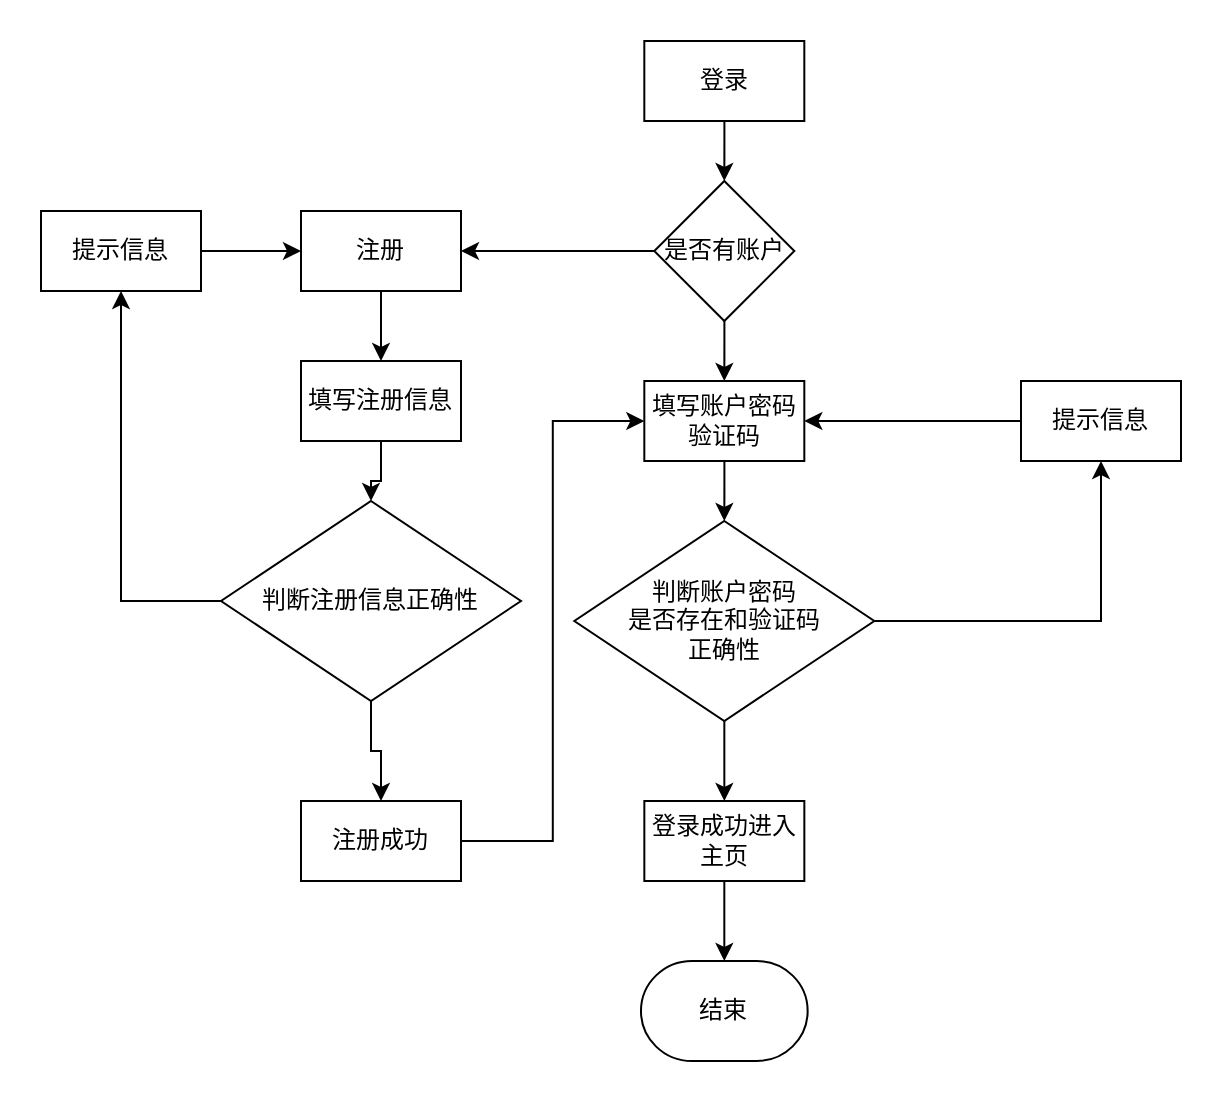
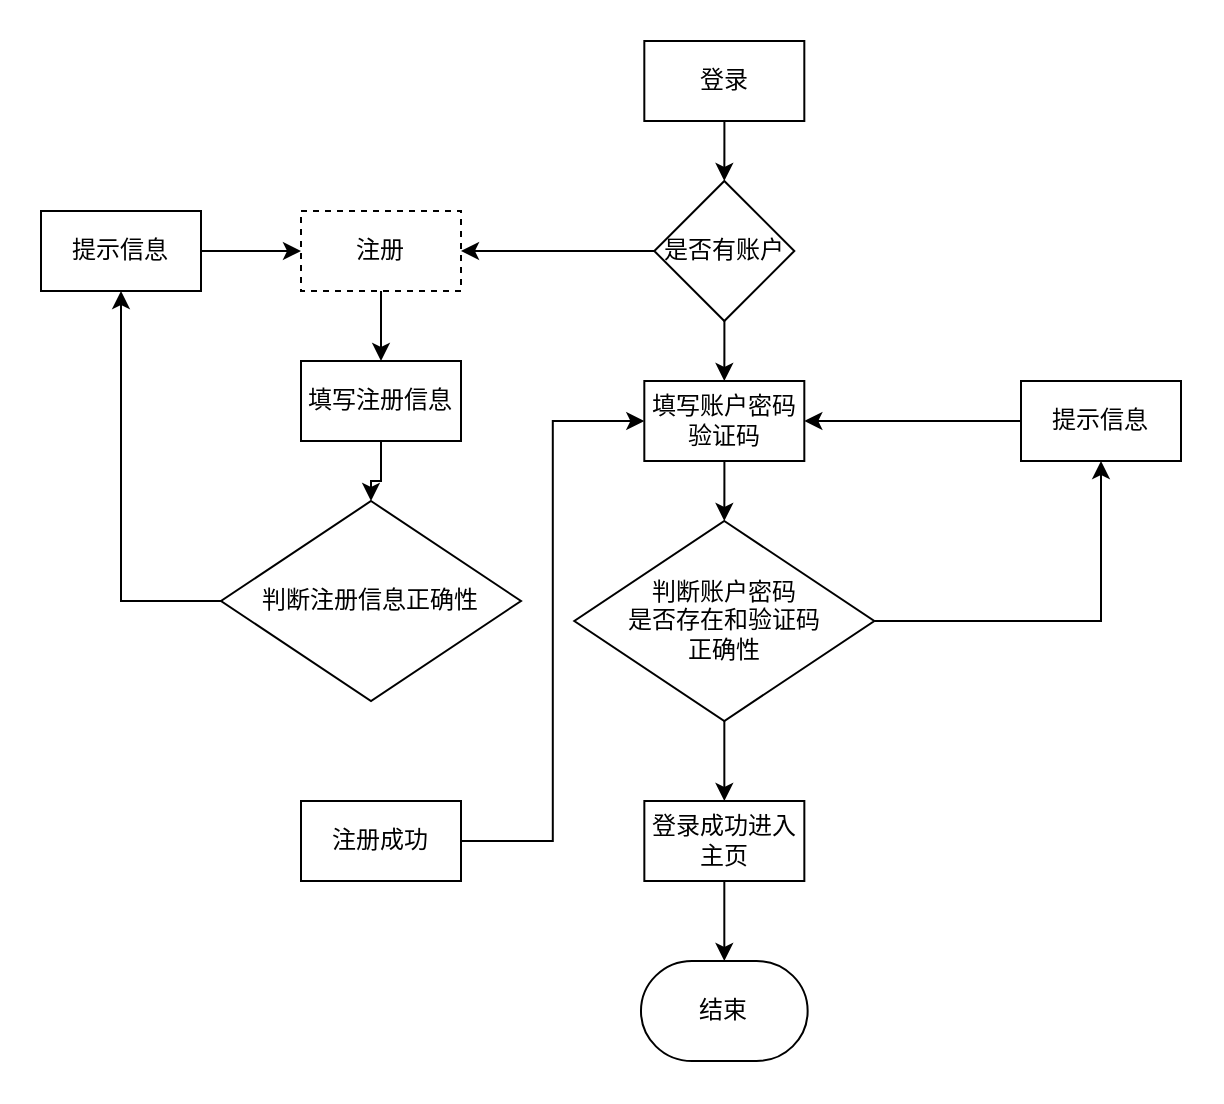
node "注册": style solid -> dashed
edge "判断注册信息正确性" -> "注册成功": removed
